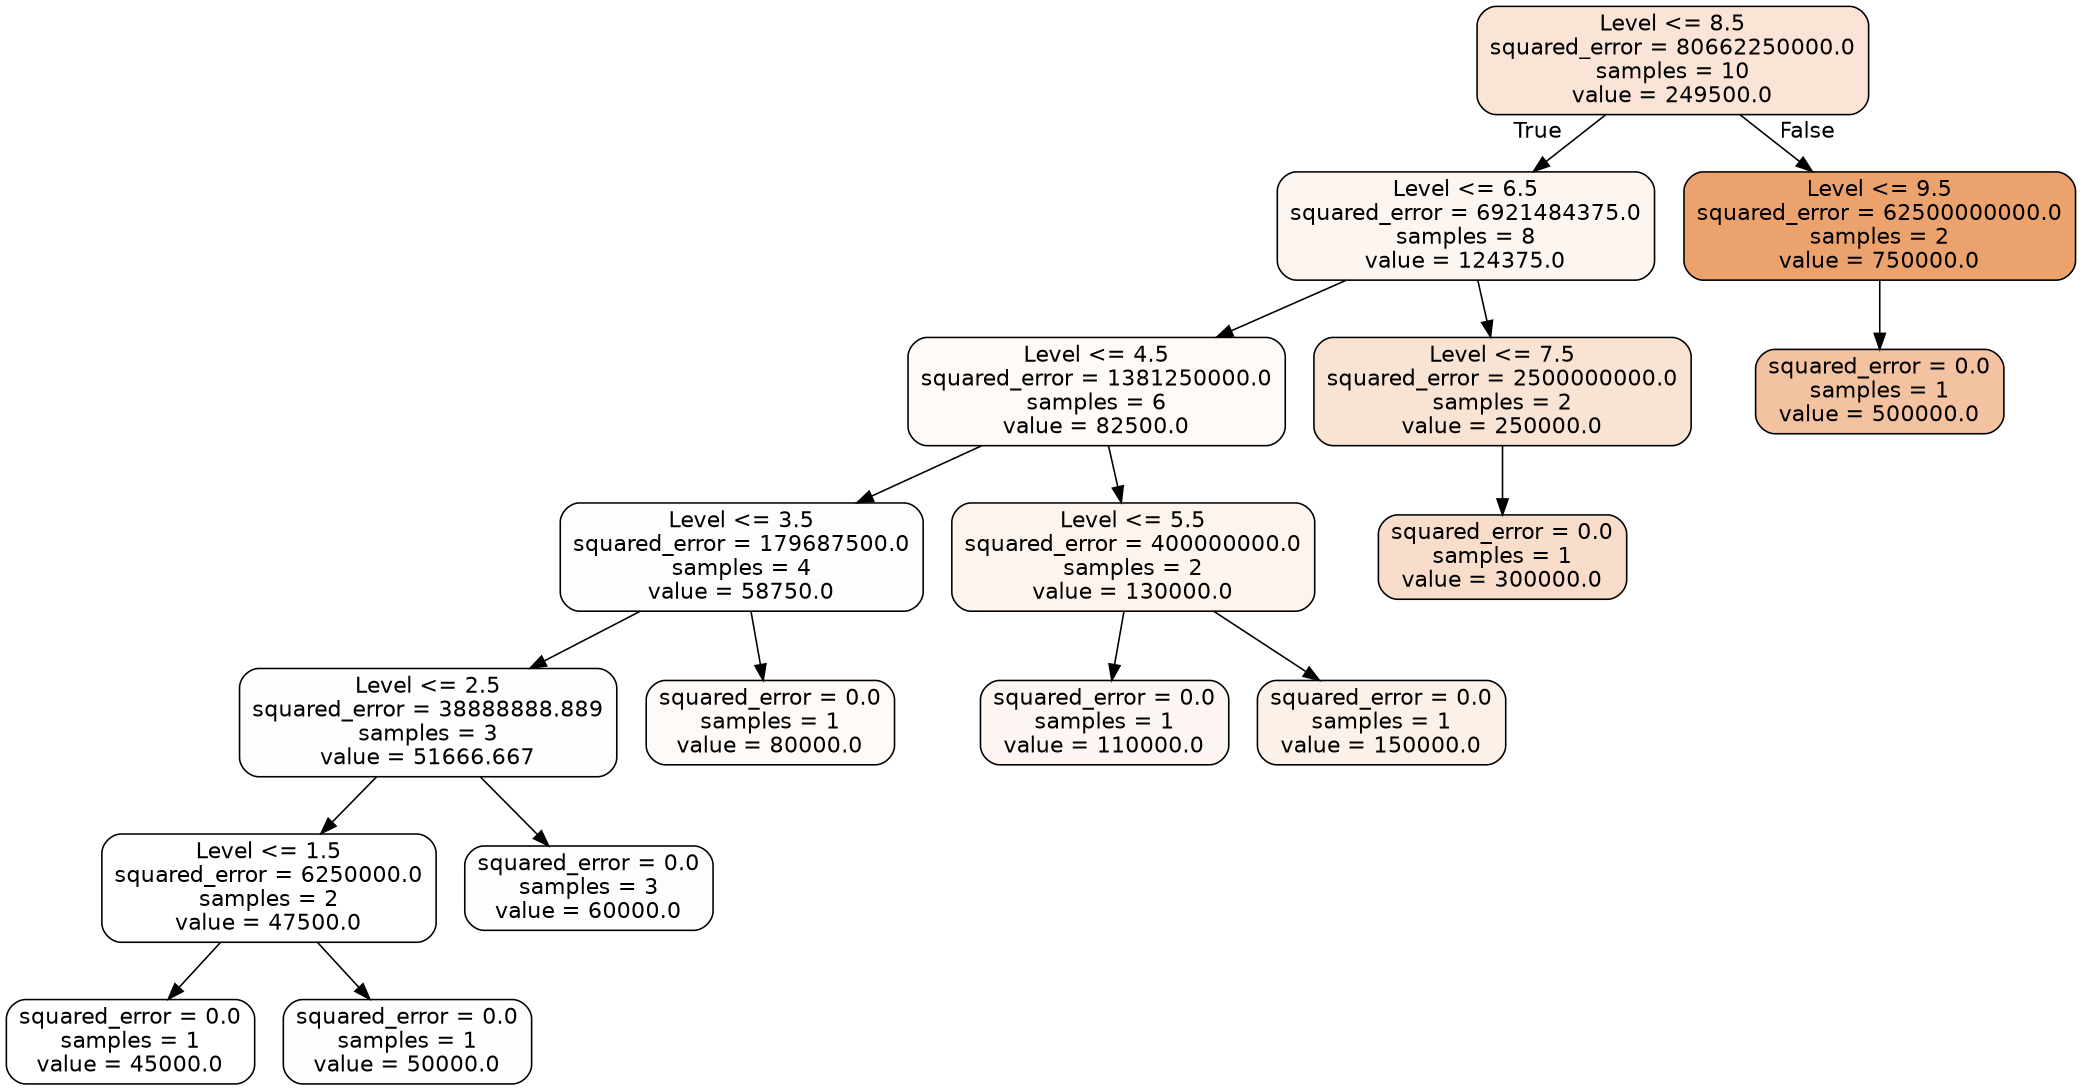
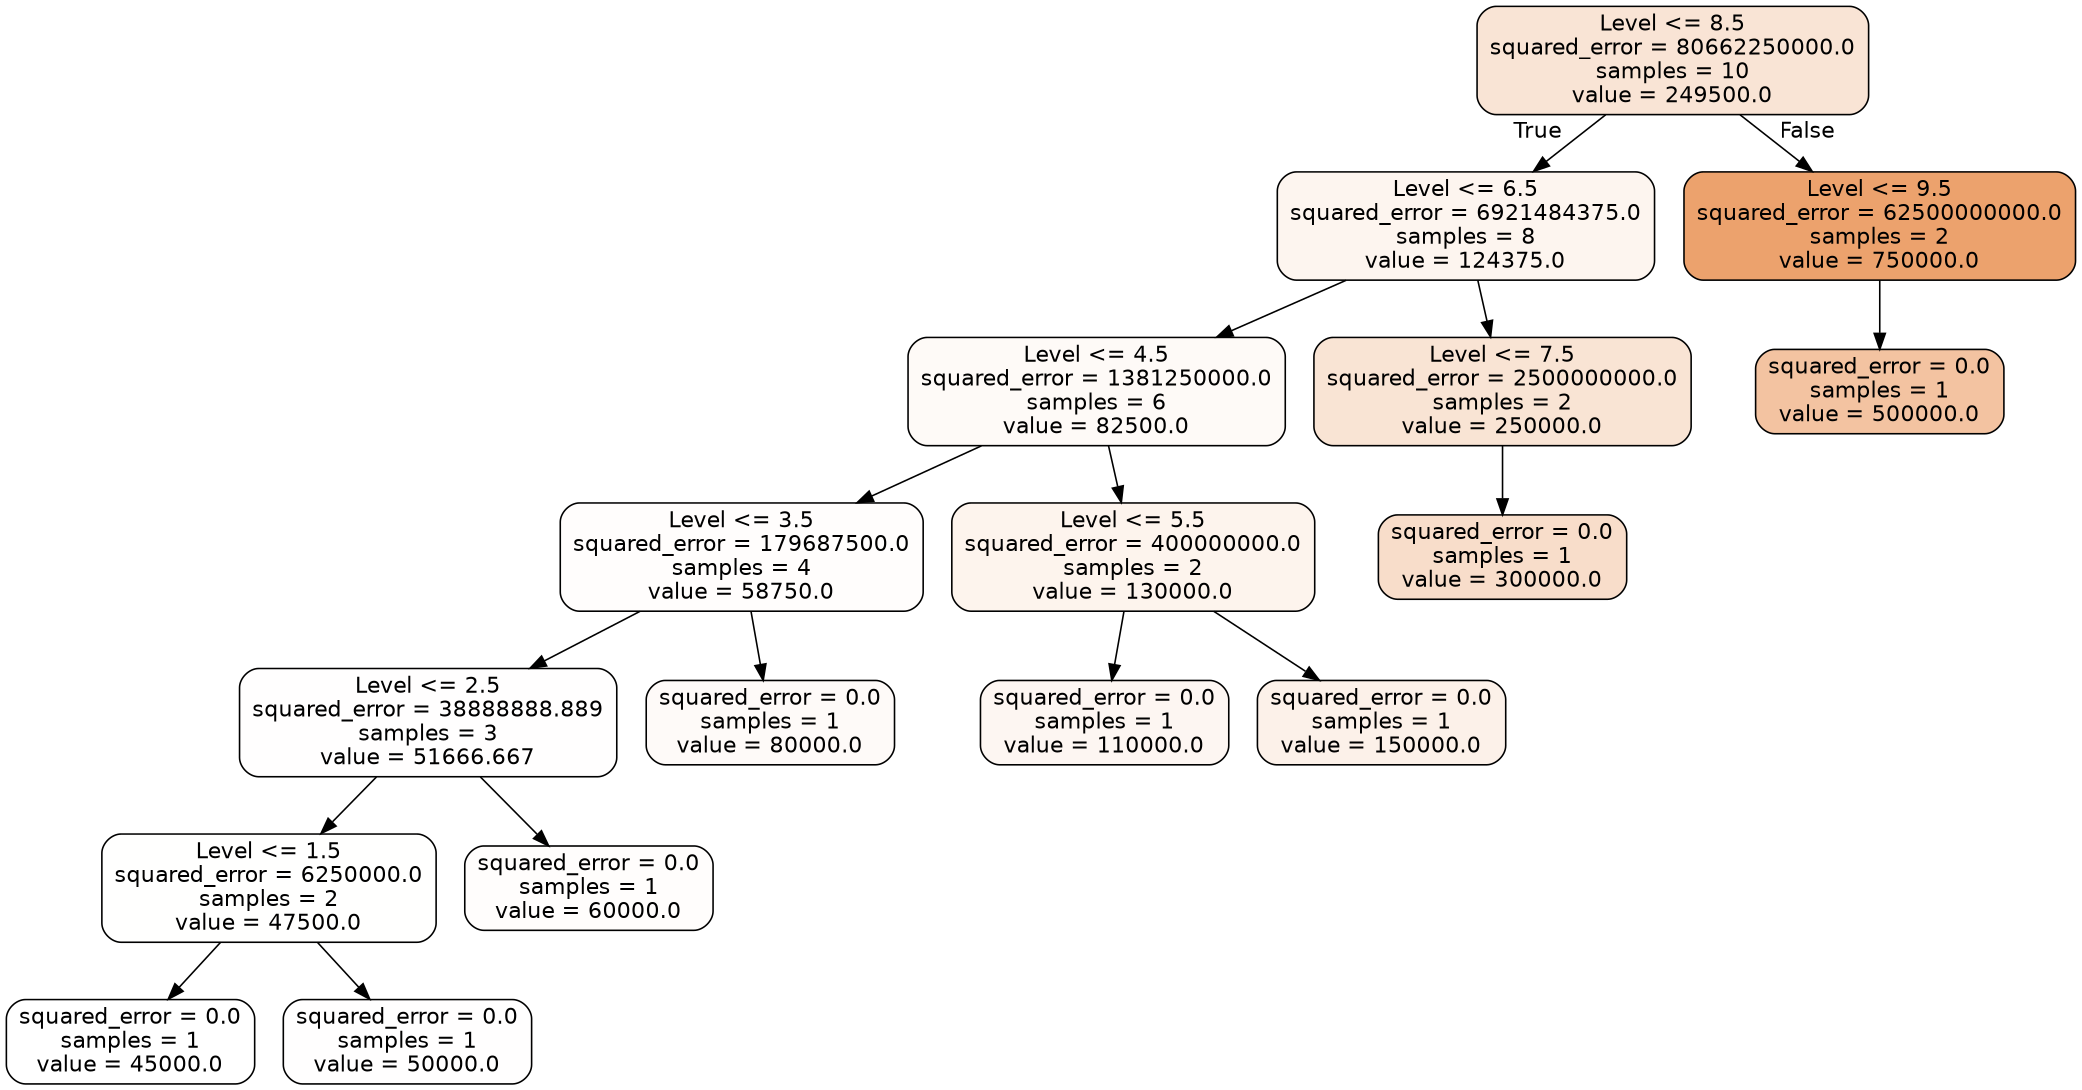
node "squared_error = 0.0 samples = 3 value = 60000.0": label "squared_error = 0.0 samples = 3 value = 60000.0" -> "squared_error = 0.0 samples = 1 value = 60000.0"
